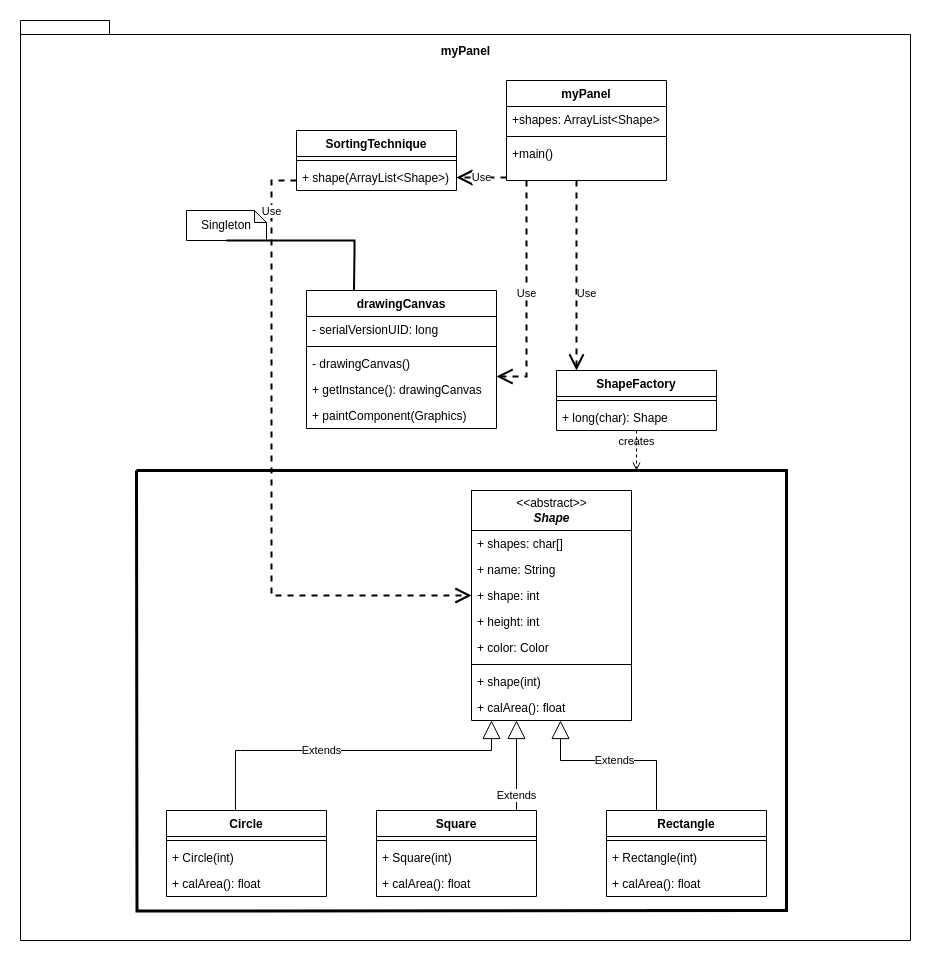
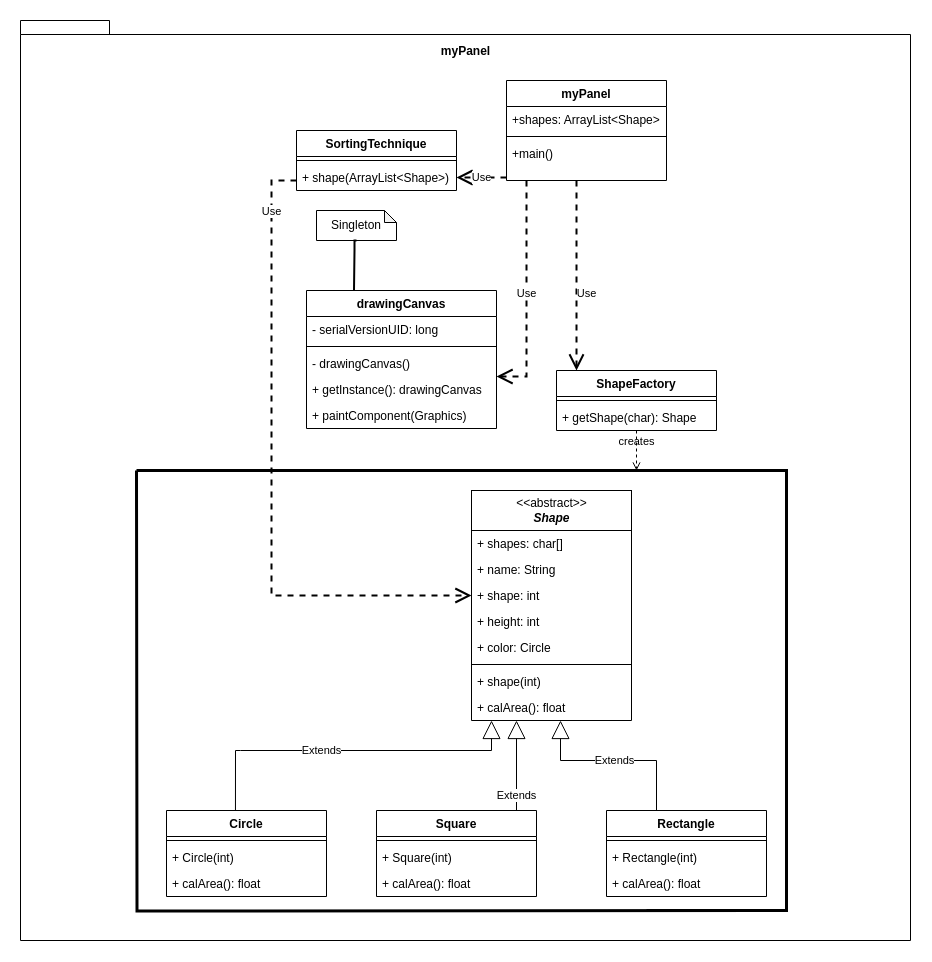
node "Singleton": moved (227, 226) -> (357, 226)
node "+ long(char): Shape": label "+ long(char): Shape" -> "+ getShape(char): Shape"
node "+ color: Color": label "+ color: Color" -> "+ color: Circle"
